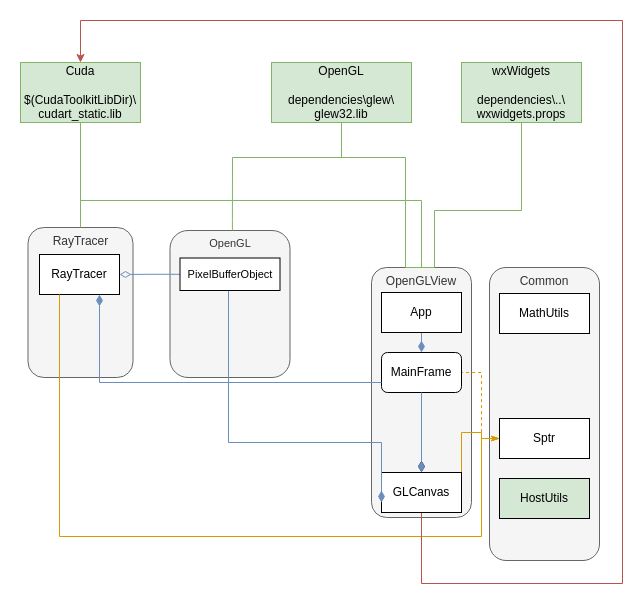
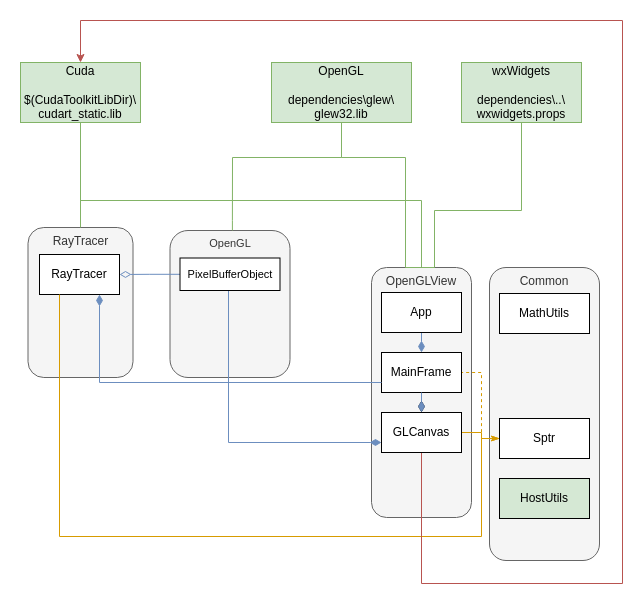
node "MainFrame": shape rounded rectangle -> rectangle
node "GLCanvas": moved (422, 493) -> (422, 433)
